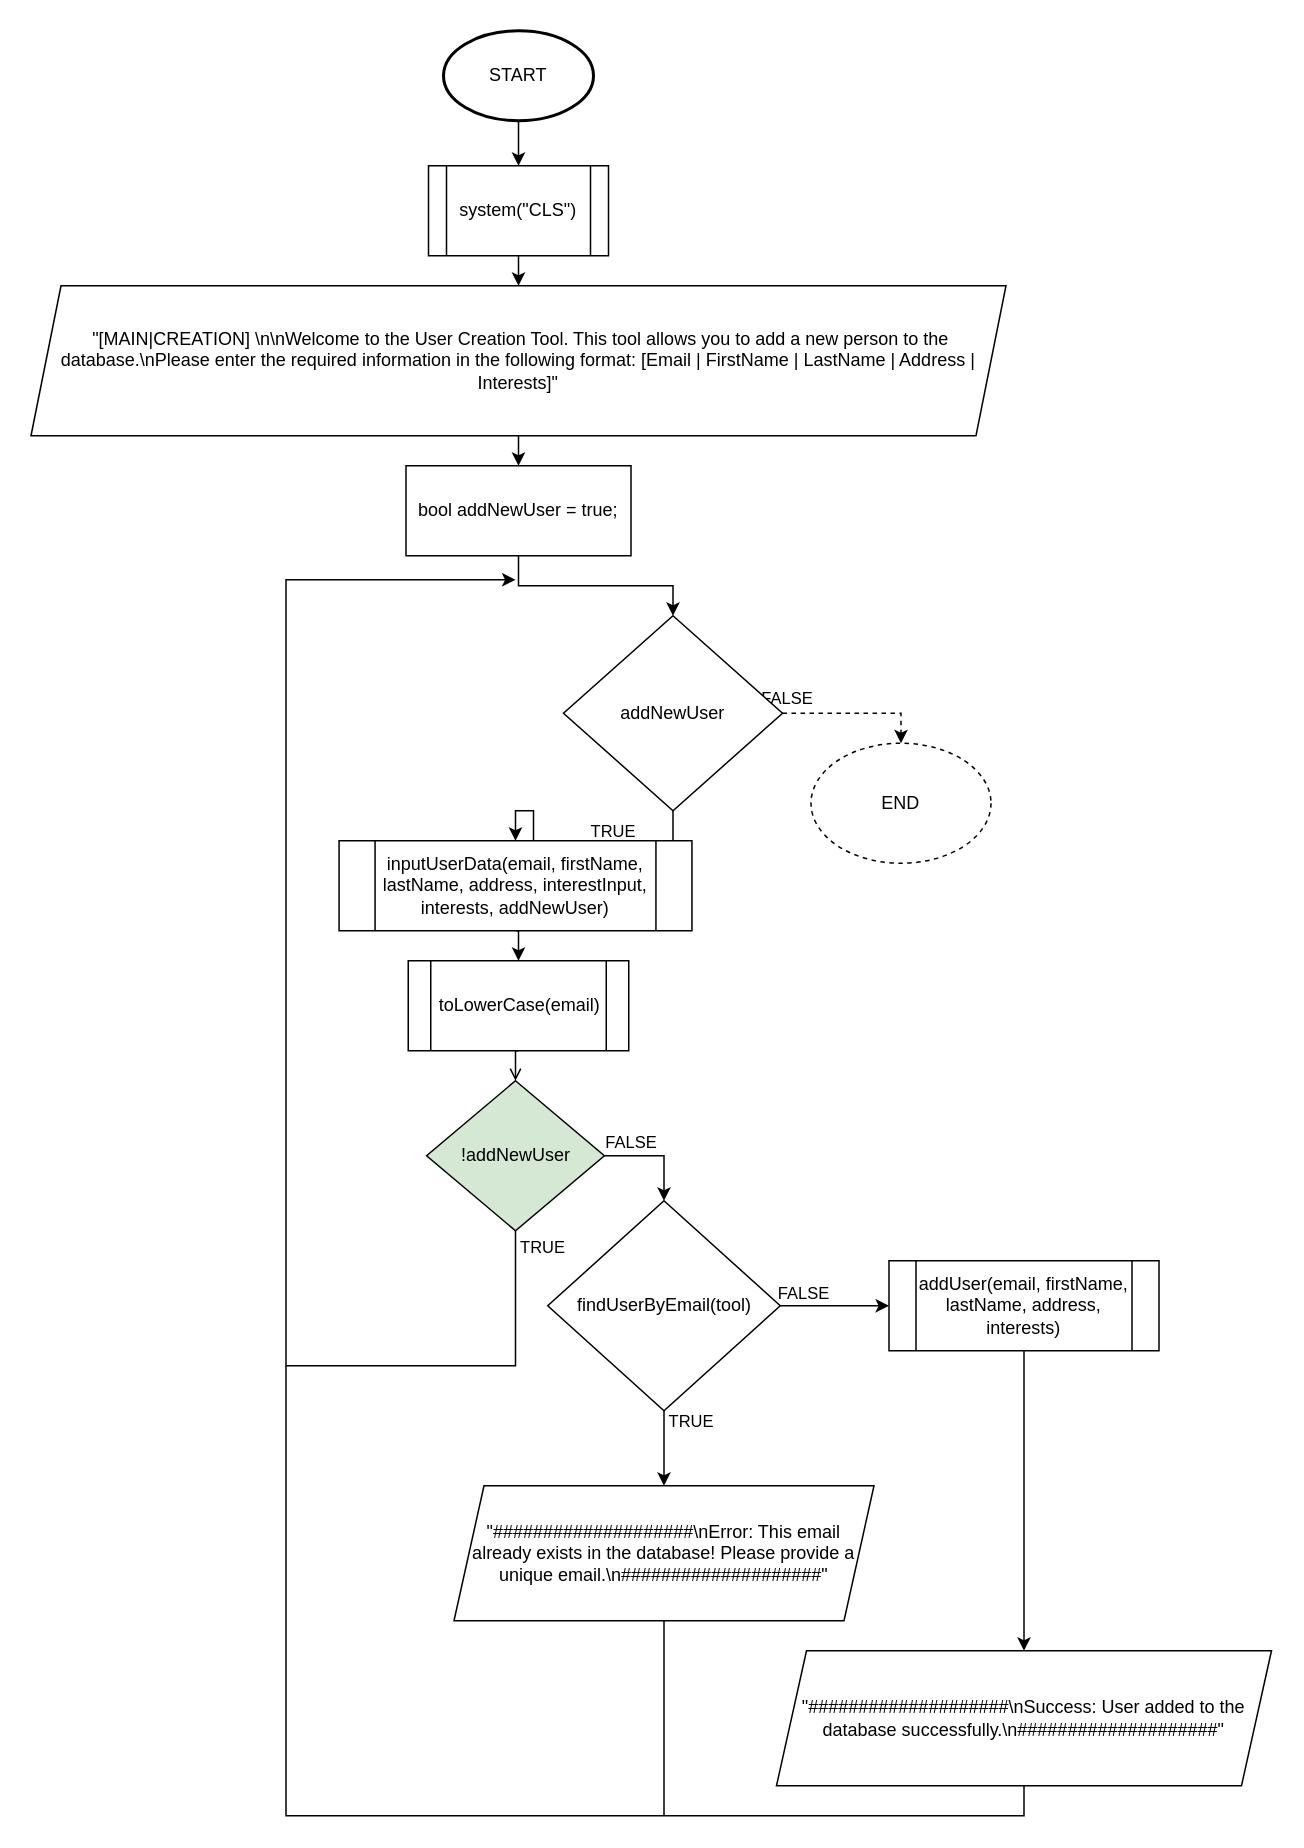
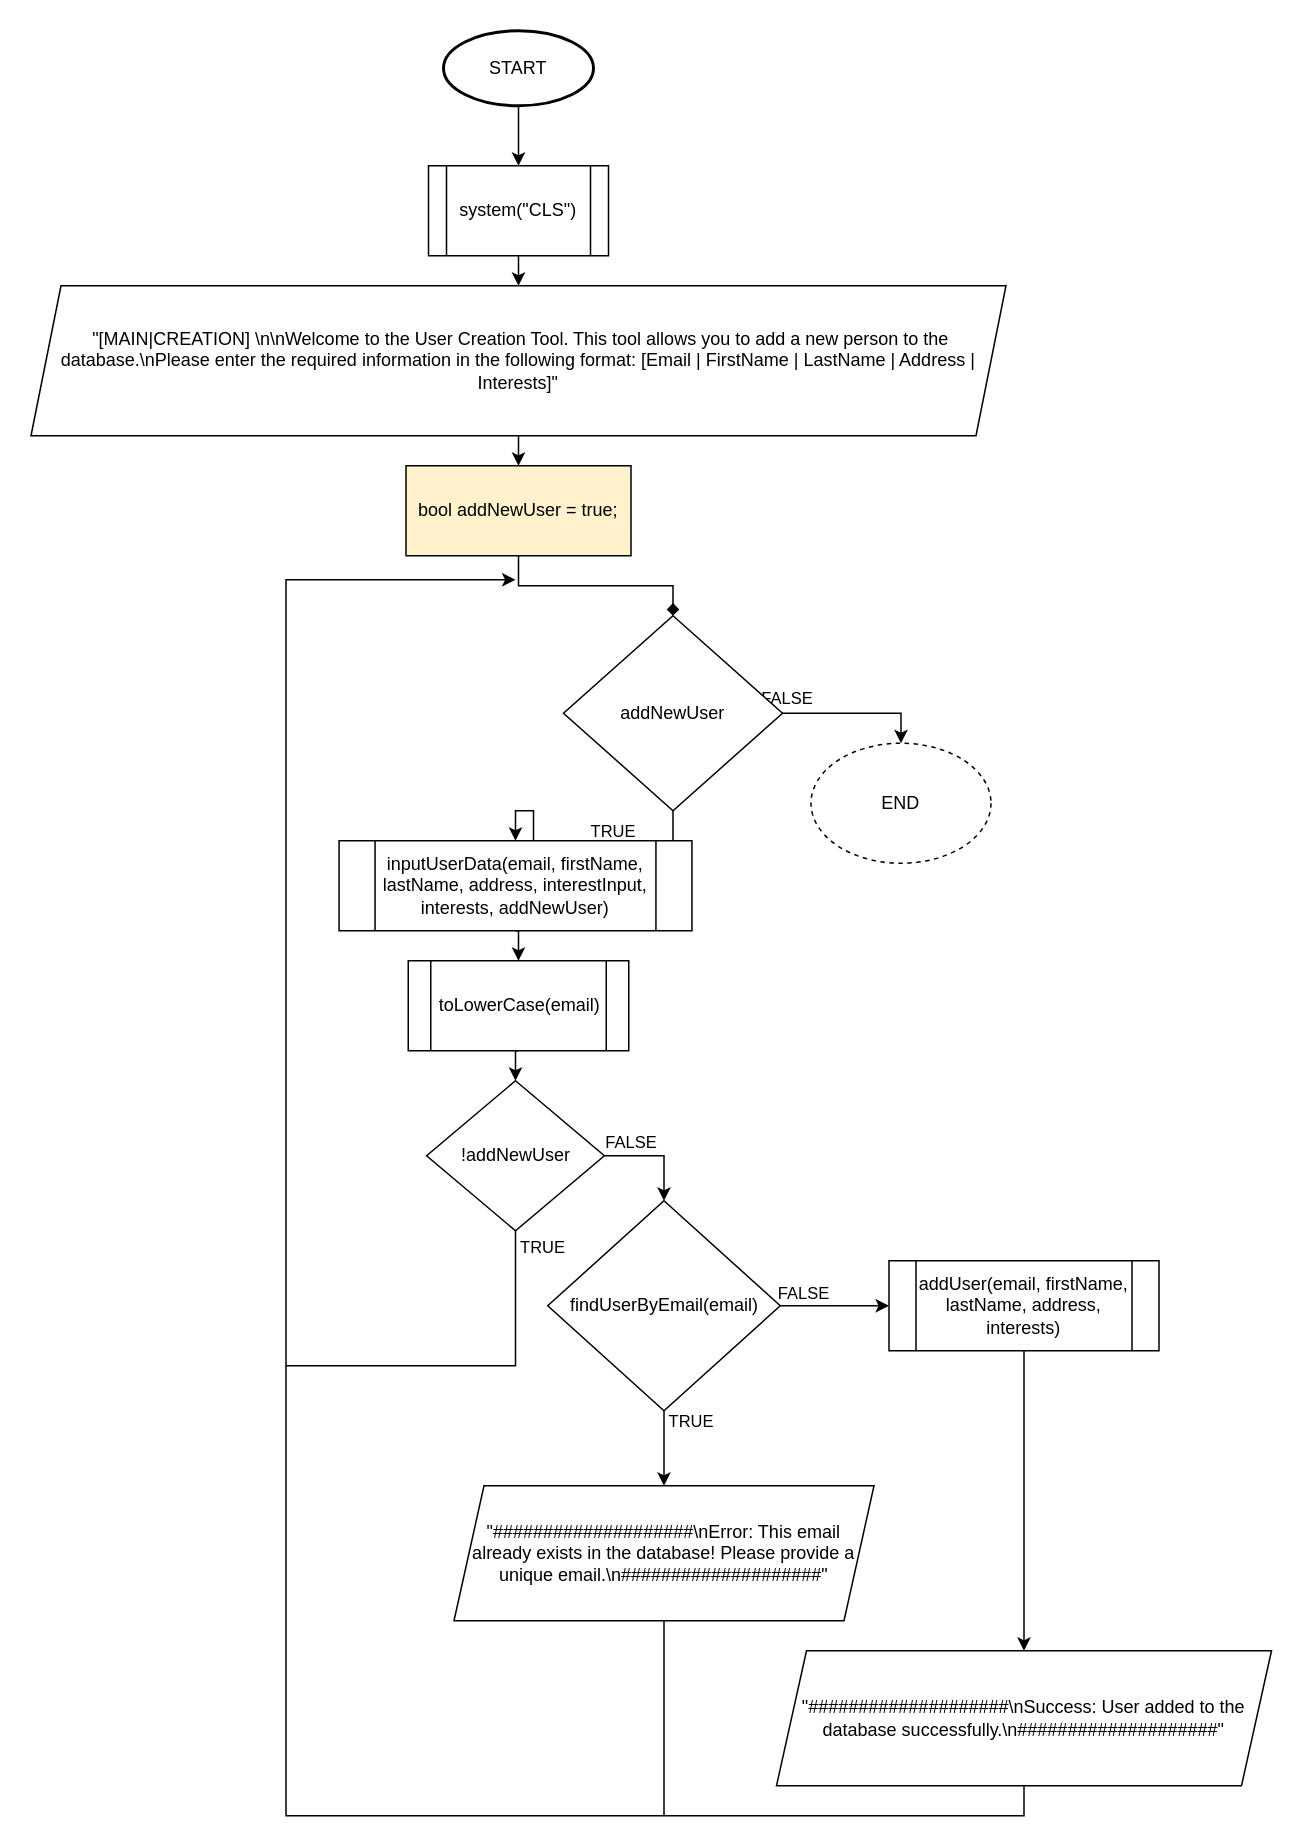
node "START": size 150x90 -> 150x75
node "bool addNewUser = true;": fillcolor #ffffff -> #fff2cc
edge "bool addNewUser = true;" -> "addNewUser": arrowhead classic -> diamond
edge "addNewUser" -> "END": style dashed -> solid
edge "toLowerCase(email)" -> "!addNewUser": arrowhead open -> classic
node "!addNewUser": fillcolor #d5e8d4 -> #ffffff
node "findUserByEmail(tool)": label "findUserByEmail(tool)" -> "findUserByEmail(email)"
